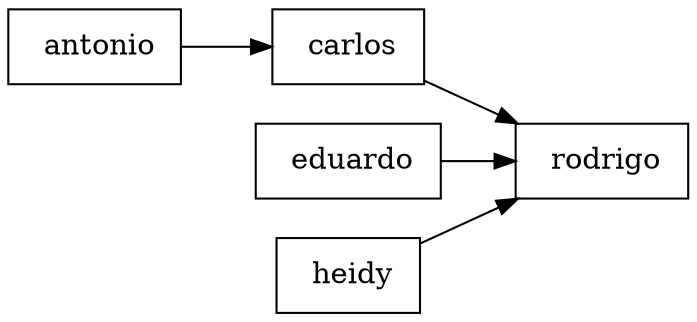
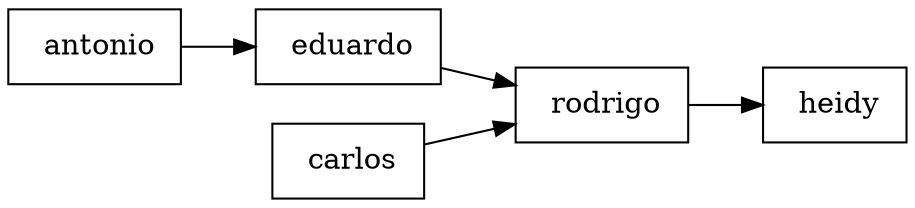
edge "antonio" -> "carlos": now "antonio" -> "eduardo"
edge "heidy" -> "rodrigo": reversed
